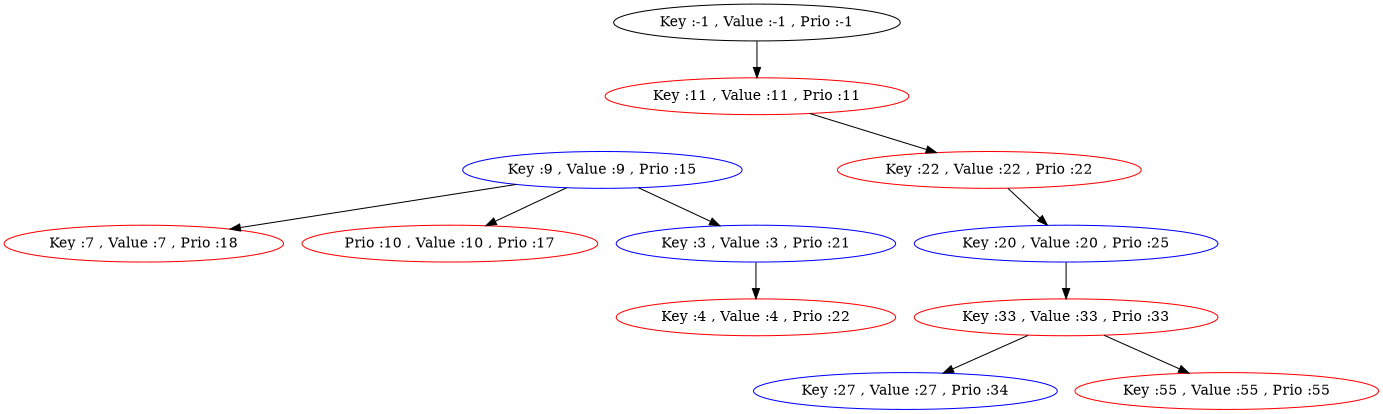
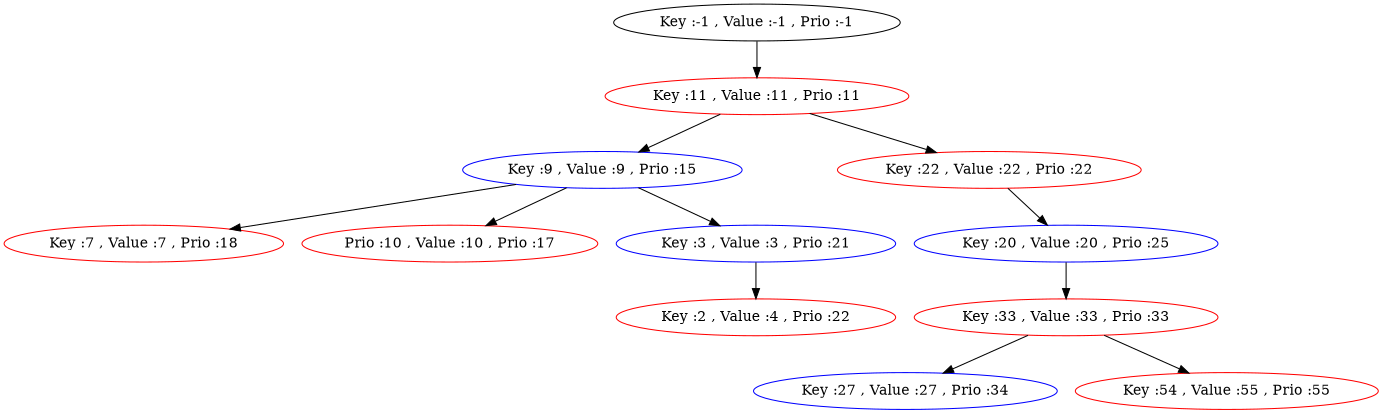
edge "Key :11 , Value :11 , Prio :11" -> "Key :9 , Value :9 , Prio :15": added
node "Key :4 , Value :4 , Prio :22": label "Key :4 , Value :4 , Prio :22" -> "Key :2 , Value :4 , Prio :22"
node "Key :55 , Value :55 , Prio :55": label "Key :55 , Value :55 , Prio :55" -> "Key :54 , Value :55 , Prio :55"
